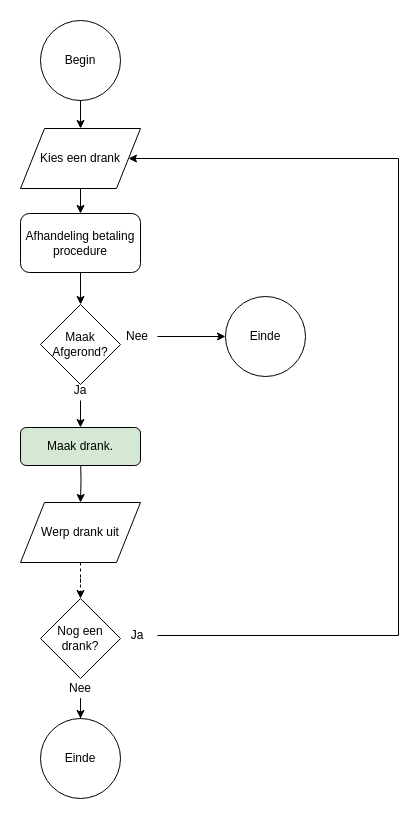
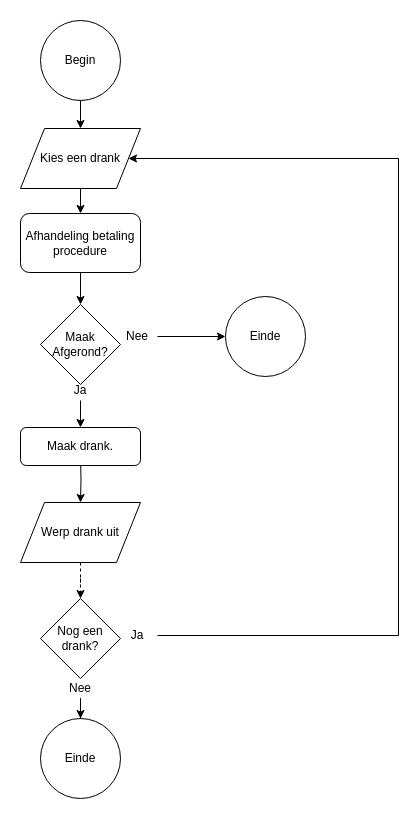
node "Maak drank.": fillcolor #d5e8d4 -> #ffffff
